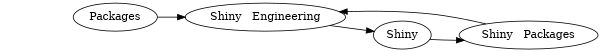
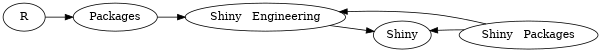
node "R": added
edge "Shiny" -> "Shiny   Packages": reversed
